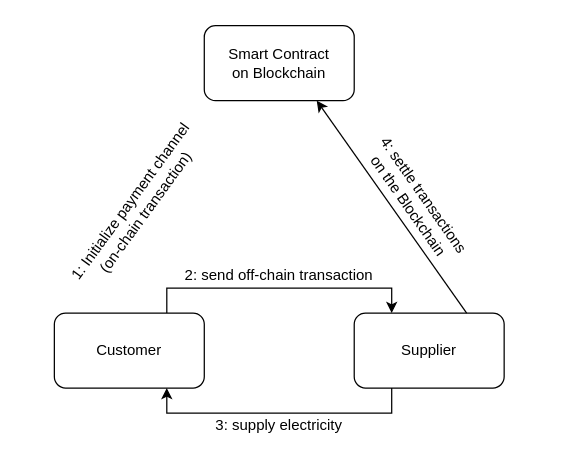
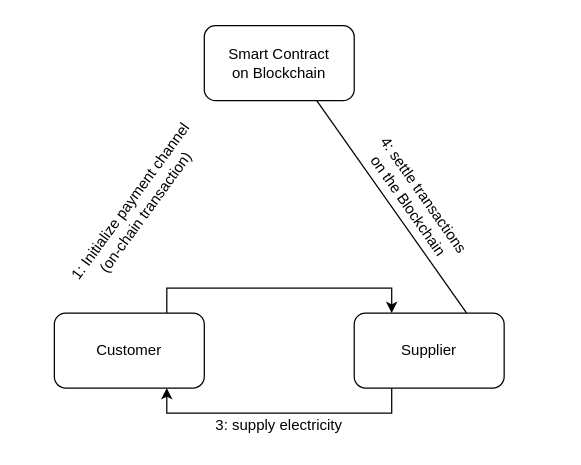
edge "Supplier" -> "Smart Contract on Blockchain": arrowhead classic -> none
node "2: send off-chain transaction": removed
